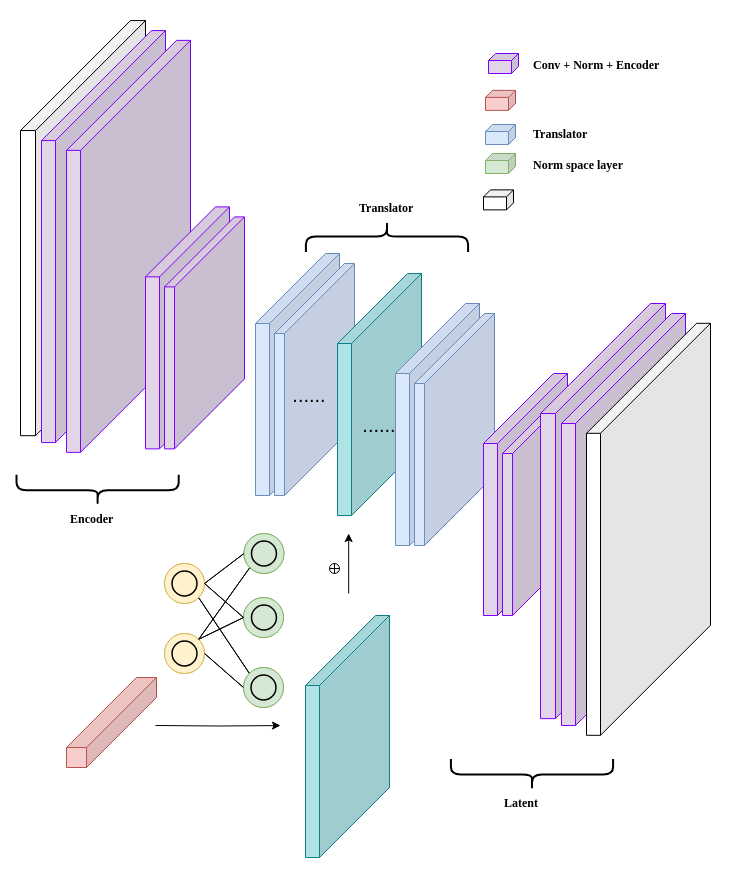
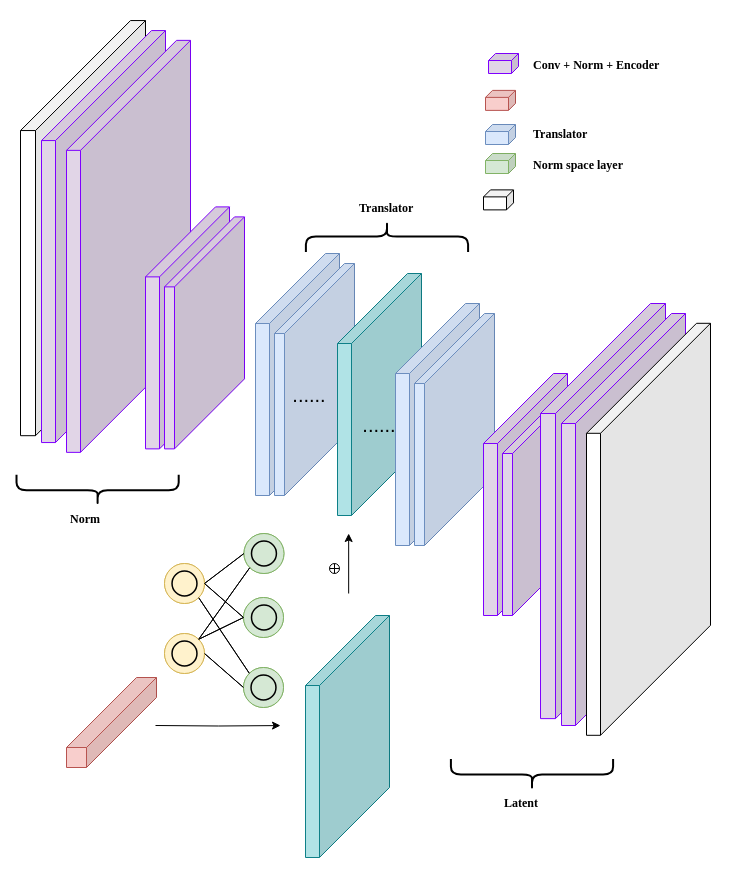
node "Encoder": label "Encoder" -> "Norm"
